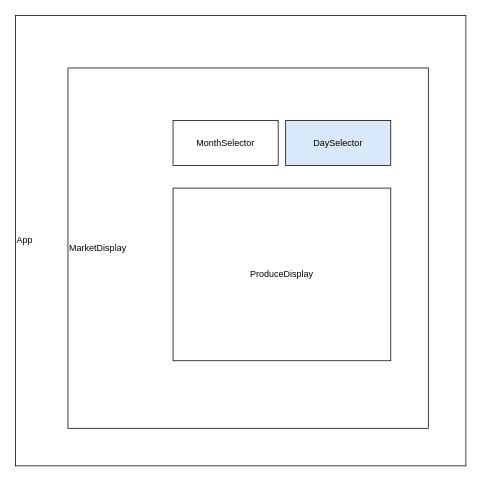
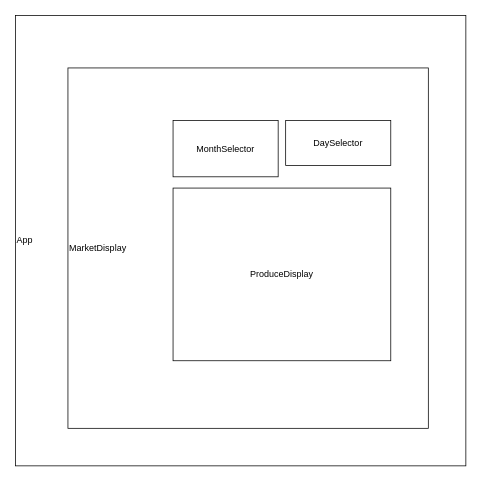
node "MonthSelector": size 105x45 -> 105x56
node "DaySelector": fillcolor #dae8fc -> #ffffff
